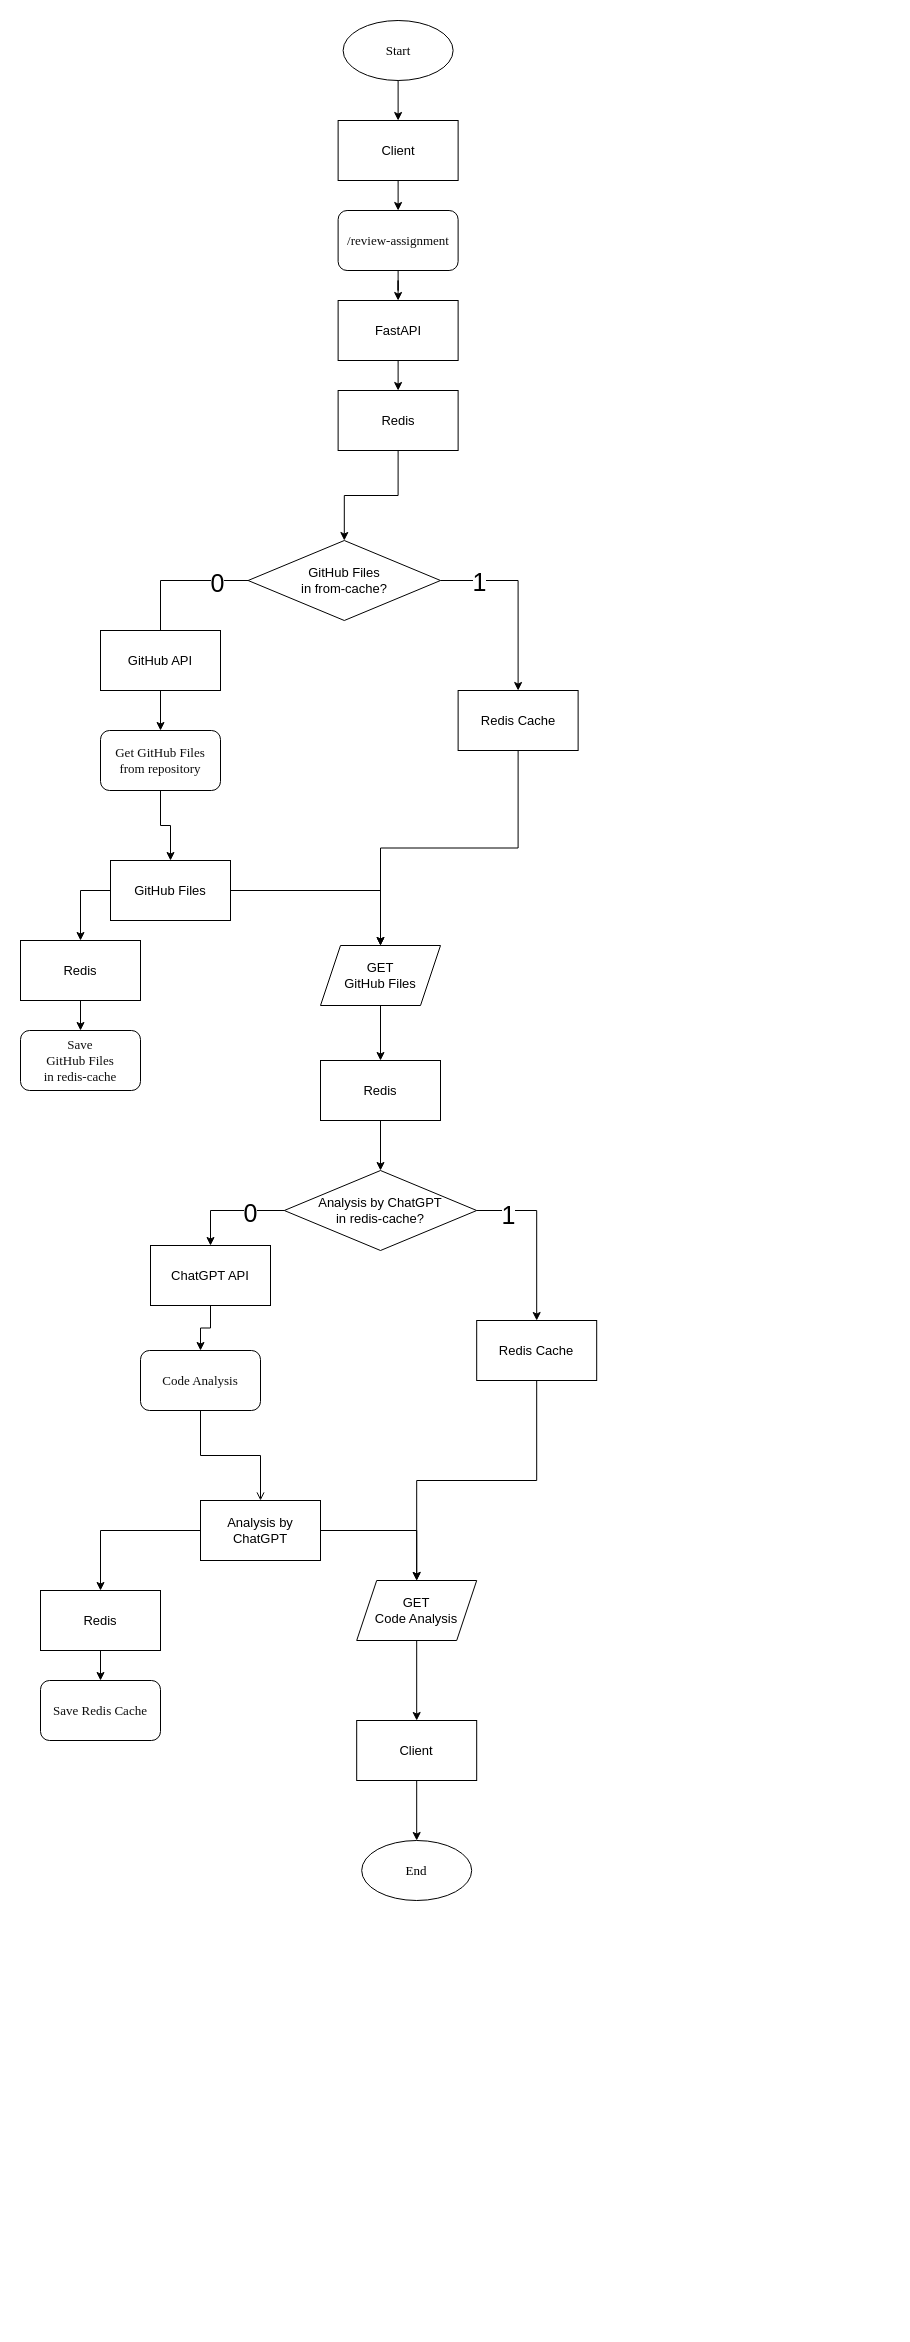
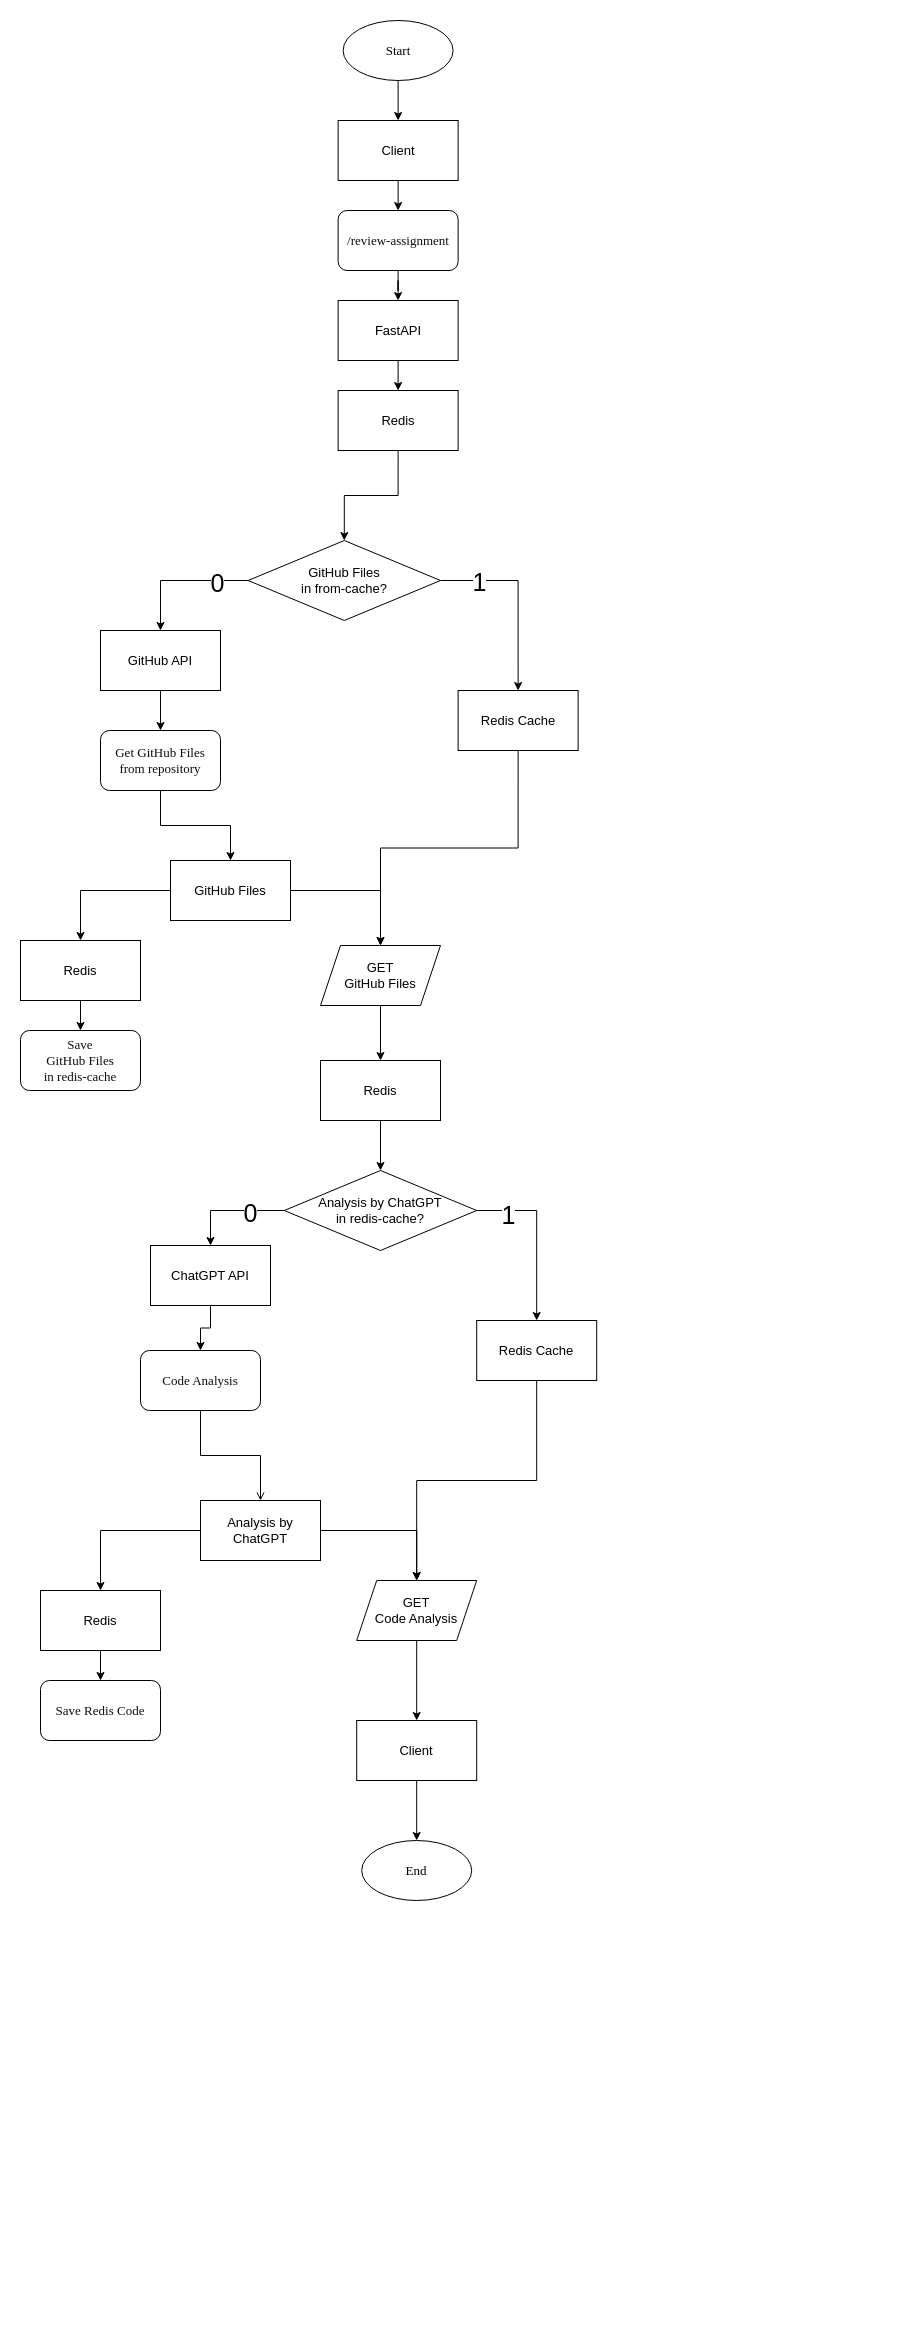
edge "GitHub Files in from-cache?" -- "GitHub API": arrowhead none -> classic
node "GitHub Files": moved (171, 891) -> (231, 891)
node "Save Redis Cache": label "Save Redis Cache" -> "Save Redis Code"
